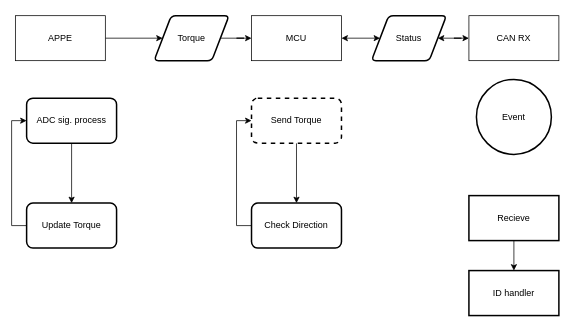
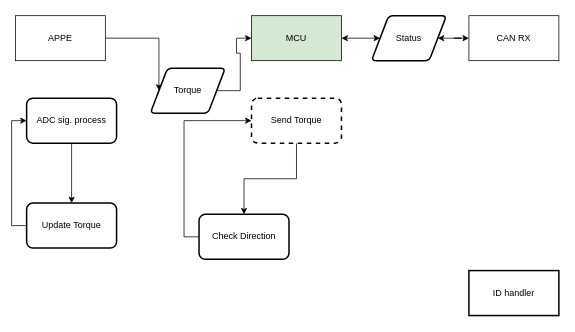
node "Torque": moved (192, 38) -> (188, 90)
node "MCU": fillcolor #ffffff -> #d5e8d4
node "Event": removed
node "Recieve": removed
node "Check Direction": moved (297, 225) -> (244, 237)
edge "Recieve" -> "ID handler": removed
